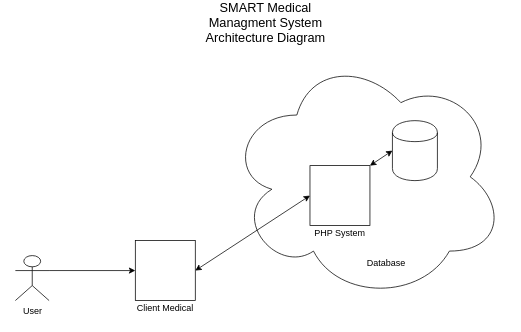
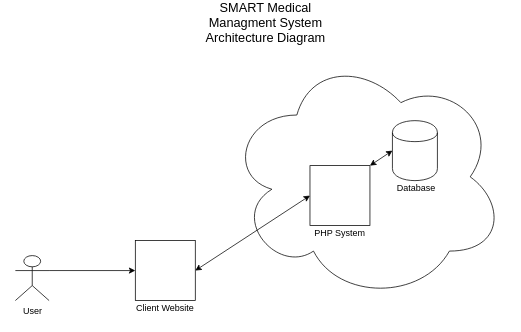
node "Database": moved (387, 263) -> (417, 188)
node "Client Medical": label "Client Medical" -> "Client Website"
